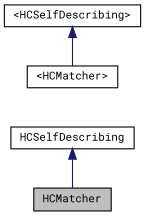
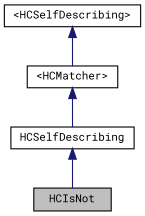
edge "HCSelfDescribing" -> "<HCMatcher>": added
node "HCMatcher": label "HCMatcher" -> "HCIsNot"
